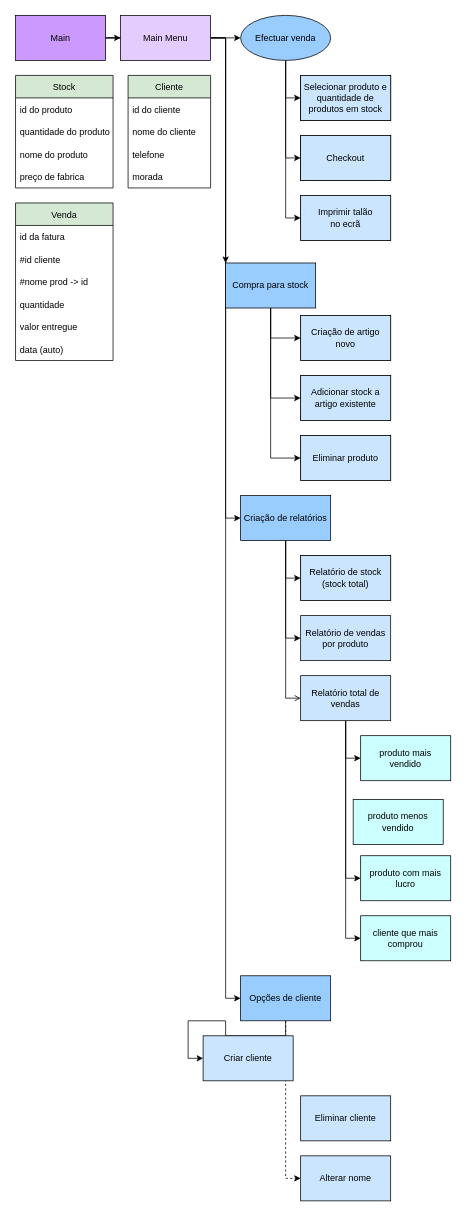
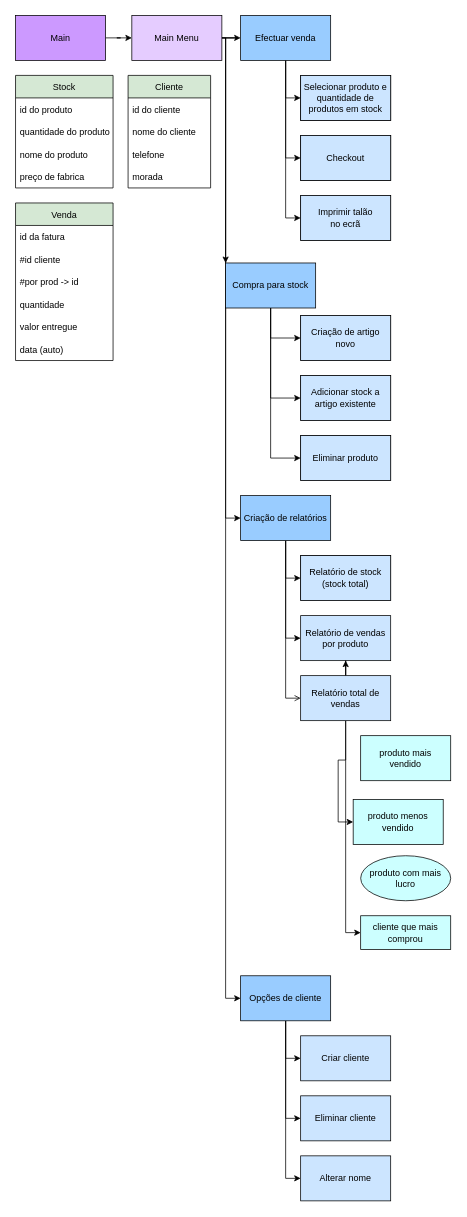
node "Main Menu": moved (165, 38) -> (177, 38)
node "Efectuar venda": shape ellipse -> rectangle
node "#nome prod -> id": label "#nome prod -> id" -> "#por prod -> id"
edge "Relatório total de vendas" -> "produto mais vendido": removed
edge "Relatório total de vendas" -> "produto menos vendido": added
edge "Relatório total de vendas" -> "produto com mais lucro": now "Relatório total de vendas" -> "Relatório de vendas por produto"
node "produto com mais lucro": shape rectangle -> ellipse
node "cliente que mais comprou": size 90x45 -> 90x34
node "Criar cliente": moved (248, 1058) -> (345, 1058)
edge "Opções de cliente" -> "Eliminar cliente": added
edge "Opções de cliente" -> "Alterar nome": style dashed -> solid
